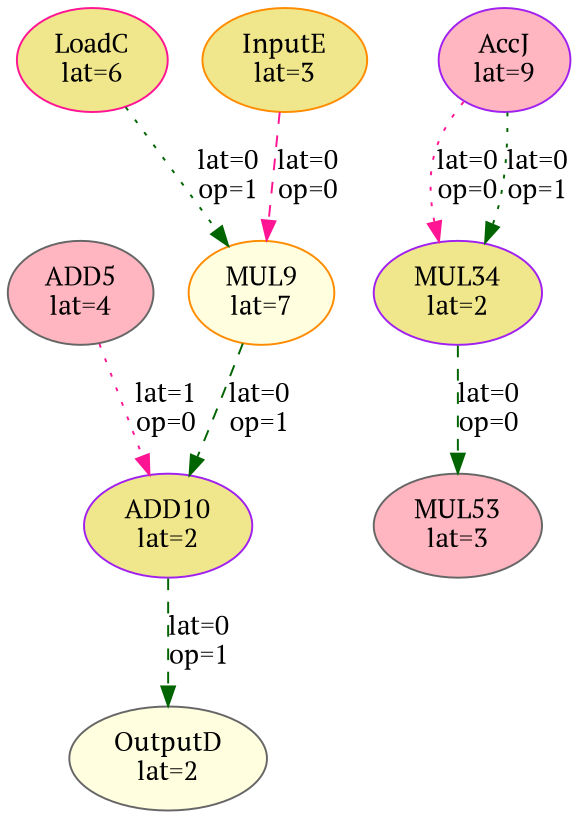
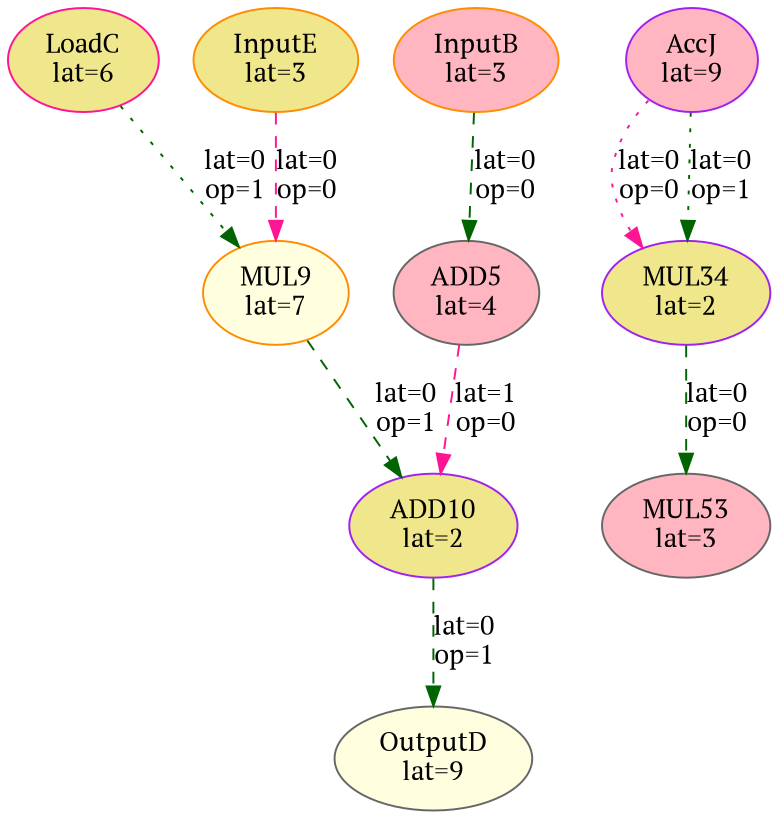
node "InputB lat=3": added
edge "ADD5 lat=4" -> "ADD10 lat=2": style dotted -> dashed
node "OutputD lat=2": label "OutputD lat=2" -> "OutputD lat=9"
